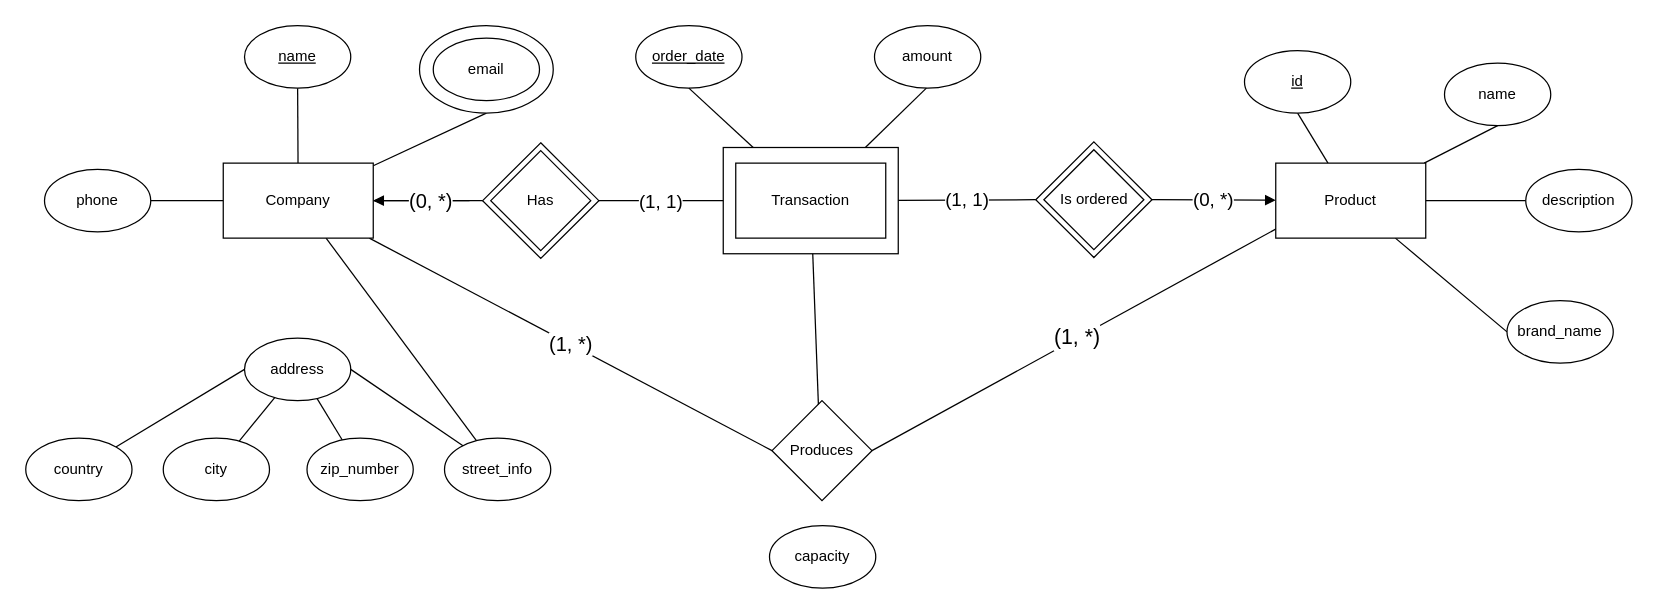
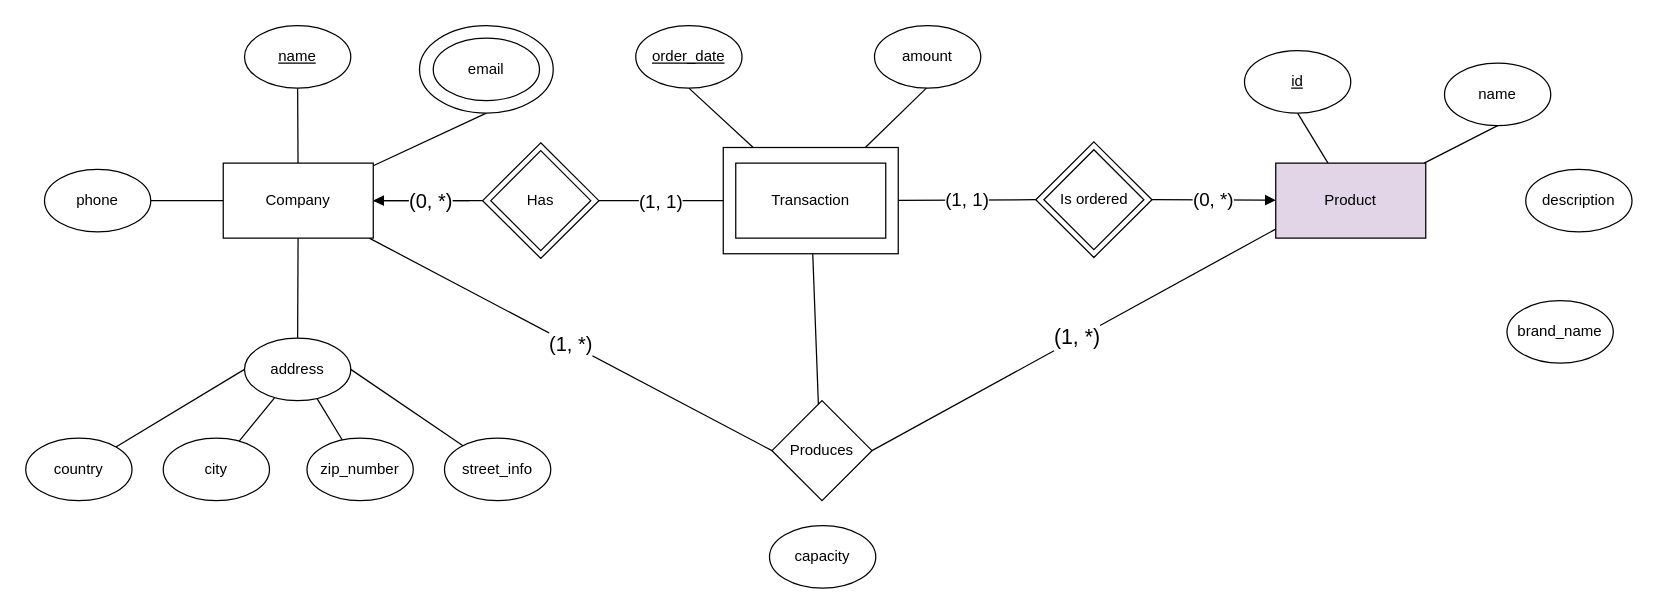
node "Product": fillcolor #ffffff -> #e1d5e7
edge "Product" -- "description": removed
edge "Product" -- "brand_name": removed
edge "Company" -- "street_info": now "Company" -- "address"
